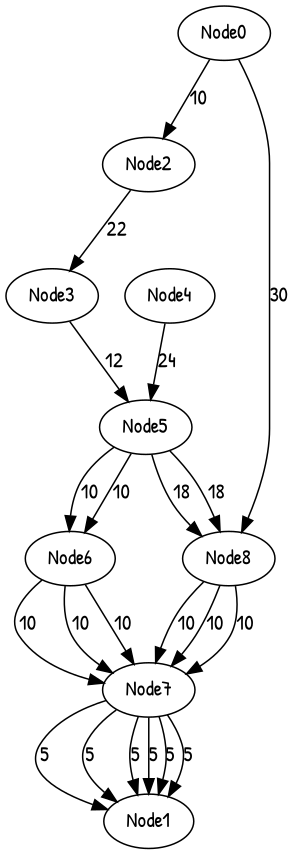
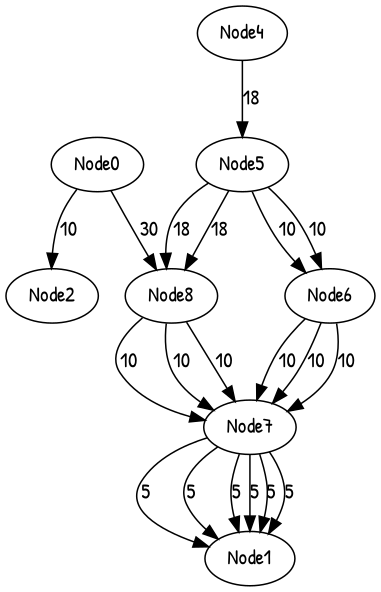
node "Node3": removed
edge "Node4" -> "Node5": label "24" -> "18"
